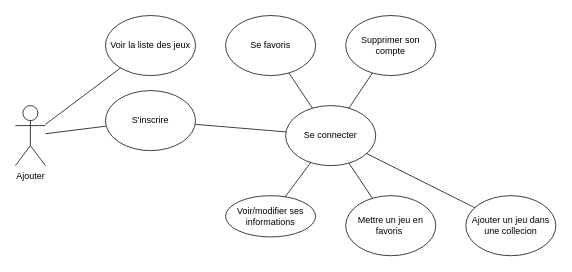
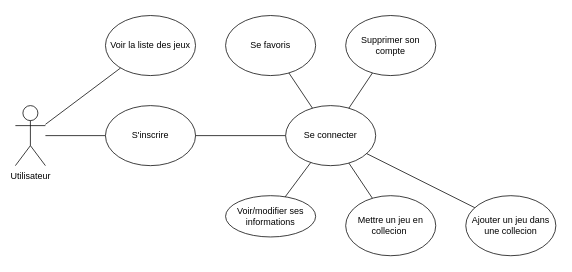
node "S'inscrire": moved (150, 120) -> (150, 135)
node "Ajouter": label "Ajouter" -> "Utilisateur"
node "Mettre un jeu en favoris": label "Mettre un jeu en favoris" -> "Mettre un jeu en collecion"
